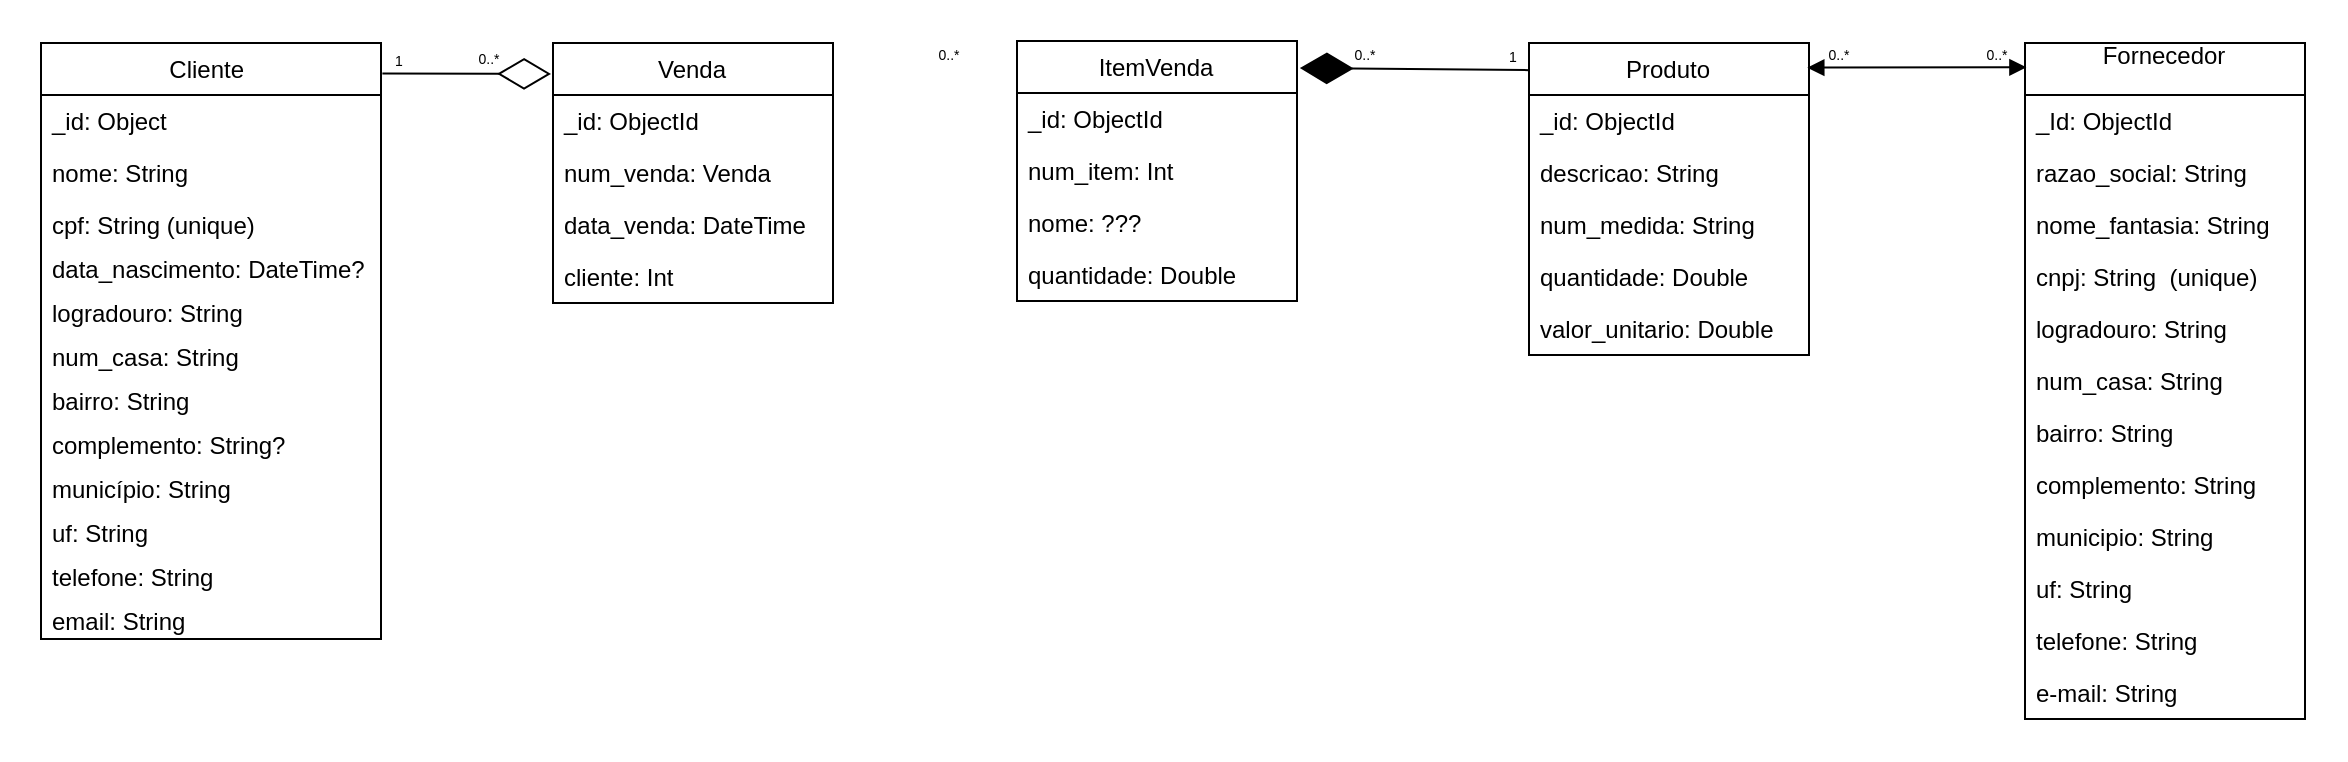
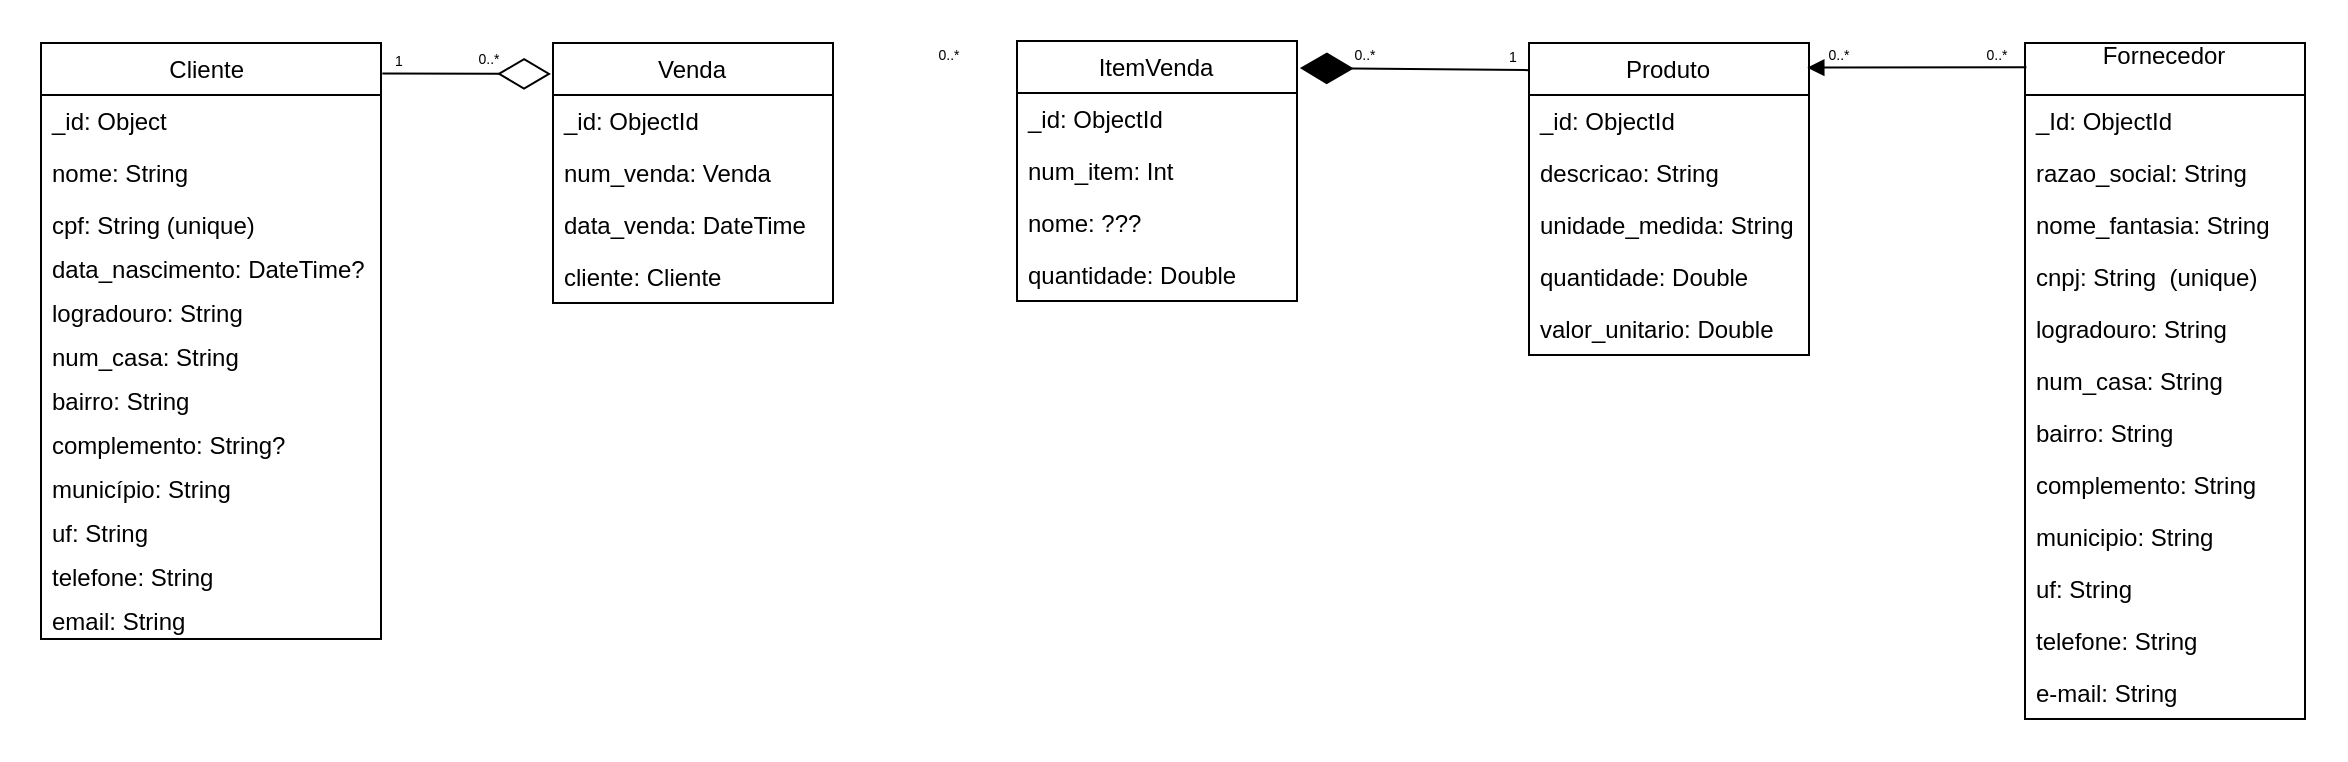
edge "Produto" -- "Fornecedor": arrowhead block -> none
node "num_medida: String": label "num_medida: String" -> "unidade_medida: String"
node "cliente: Int": label "cliente: Int" -> "cliente: Cliente"
